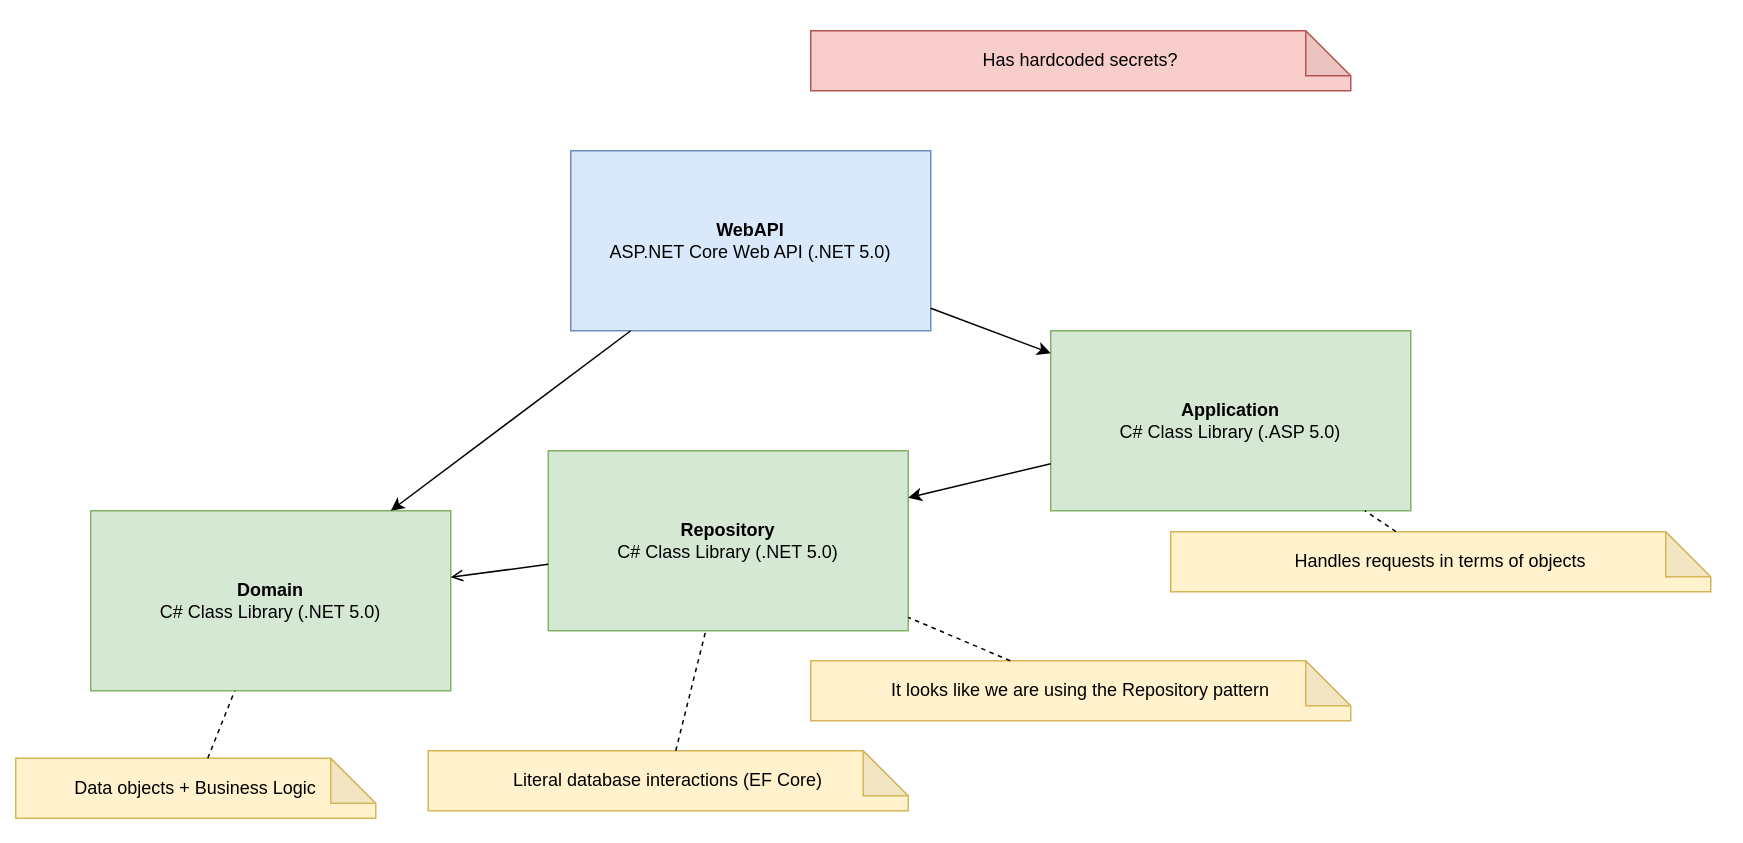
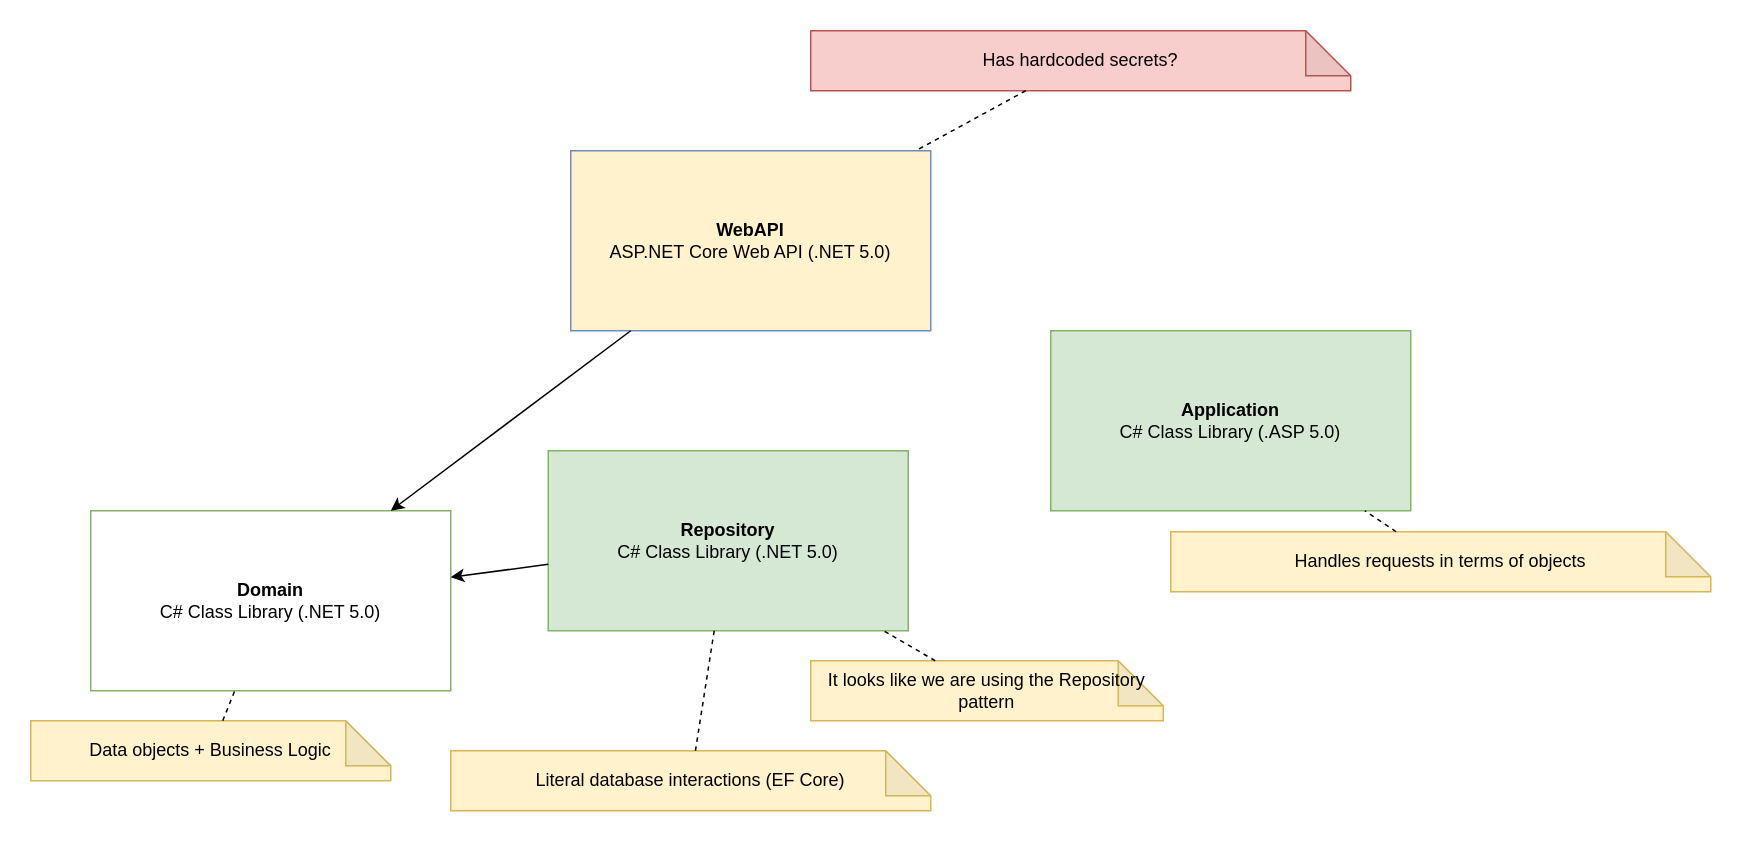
edge "Has hardcoded secrets?" -- "WebAPI ASP.NET Core Web API (.NET 5.0)": added
node "WebAPI ASP.NET Core Web API (.NET 5.0)": fillcolor #dae8fc -> #fff2cc
edge "WebAPI ASP.NET Core Web API (.NET 5.0)" -> "Application C# Class Library (.ASP 5.0)": removed
edge "Application C# Class Library (.ASP 5.0)" -> "Repository C# Class Library (.NET 5.0)": removed
edge "Repository C# Class Library (.NET 5.0)" -> "Domain C# Class Library (.NET 5.0)": arrowhead open -> classic
node "Domain C# Class Library (.NET 5.0)": fillcolor #d5e8d4 -> #ffffff
node "It looks like we are using the Repository pattern": size 540x60 -> 353x60
node "Literal database interactions (EF Core)": moved (668, 781) -> (691, 781)
node "Data objects + Business Logic": moved (196, 788) -> (211, 751)
